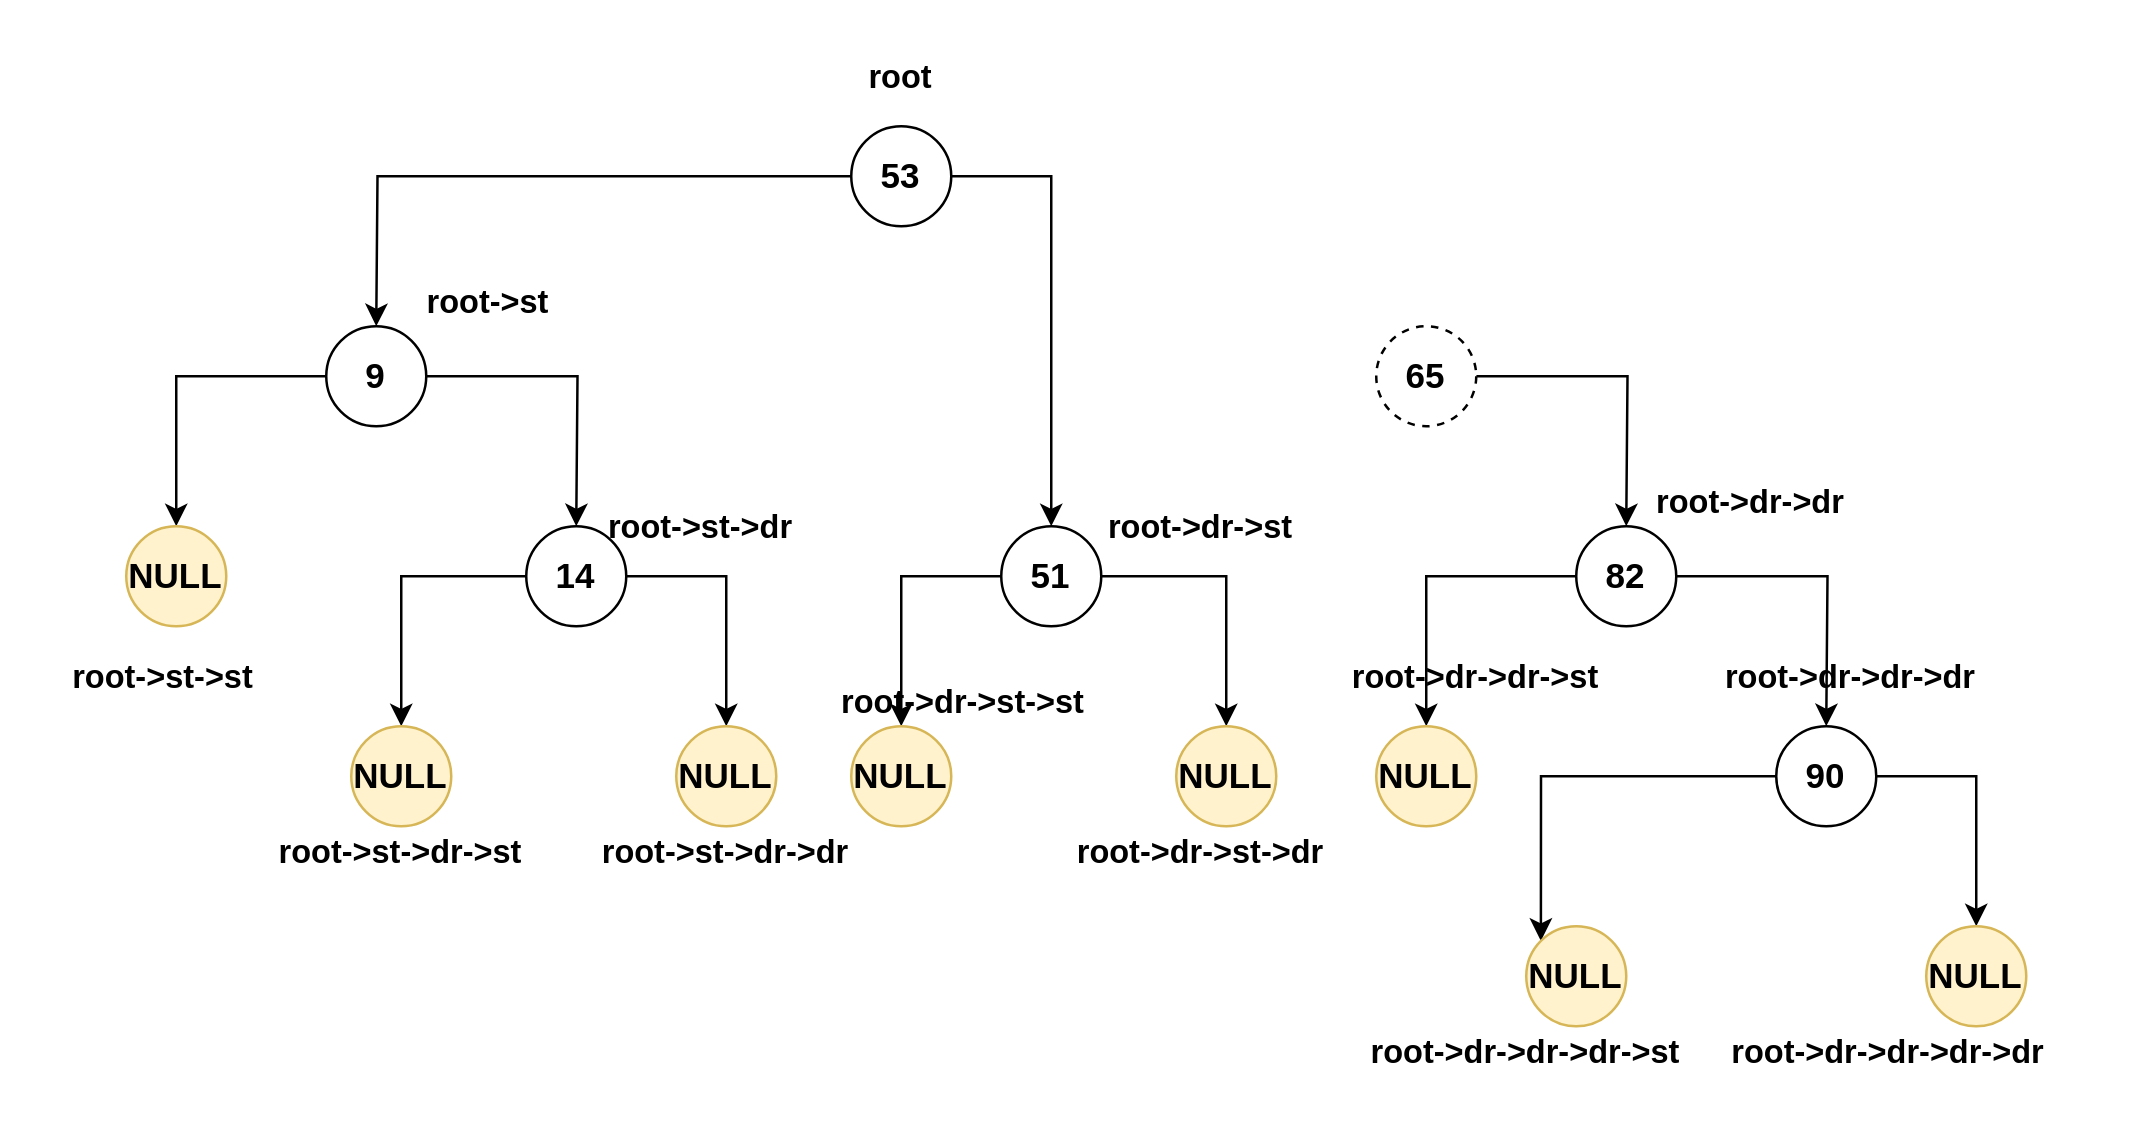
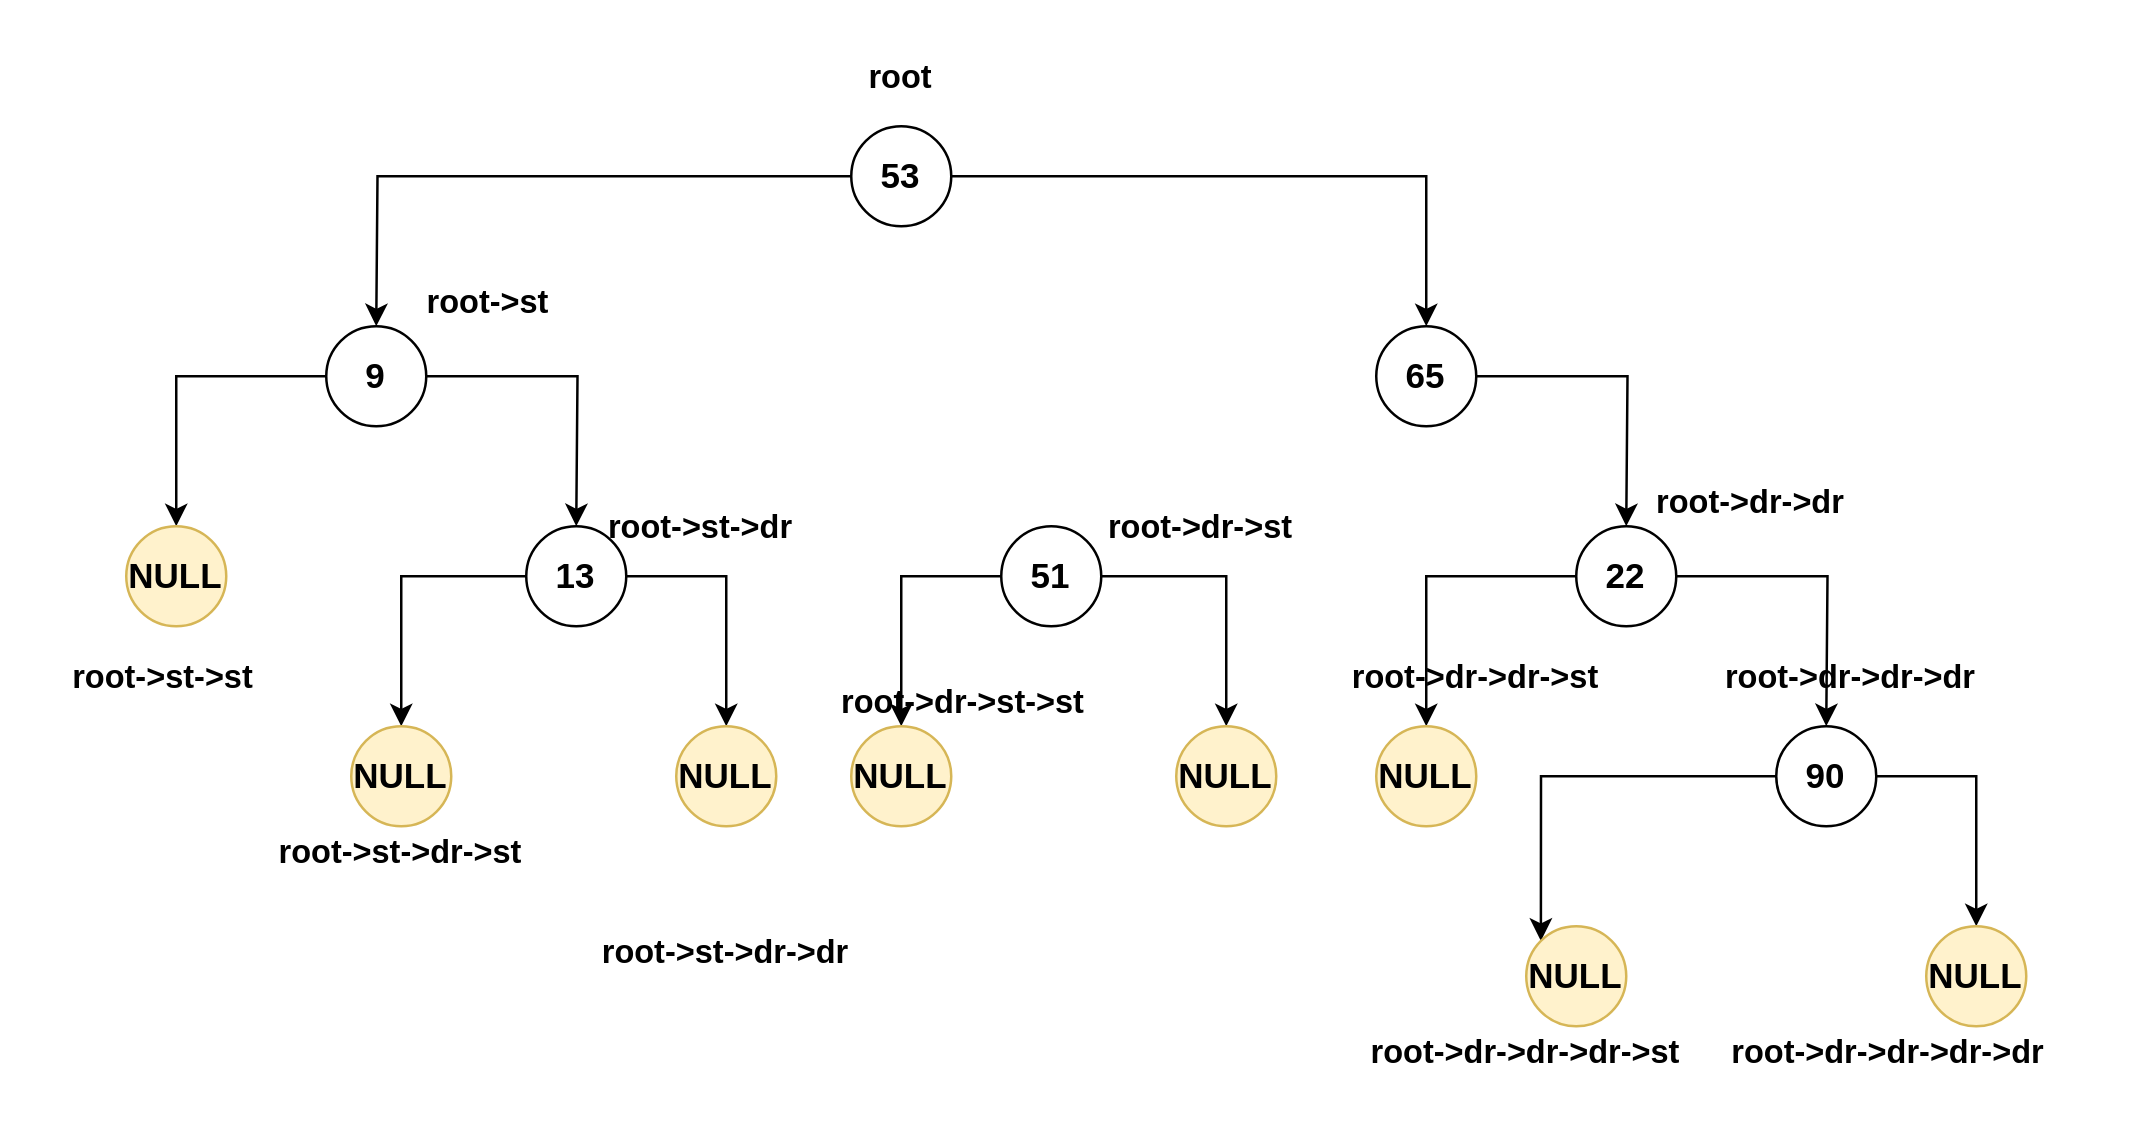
edge "53" -> "51": now "53" -> "65"
node "65": style dashed -> solid
node "14": label "14" -> "13"
node "82": label "82" -> "22"
node "root->st->dr->dr": moved (726, 851) -> (726, 951)
node "root->dr->st->dr": removed
